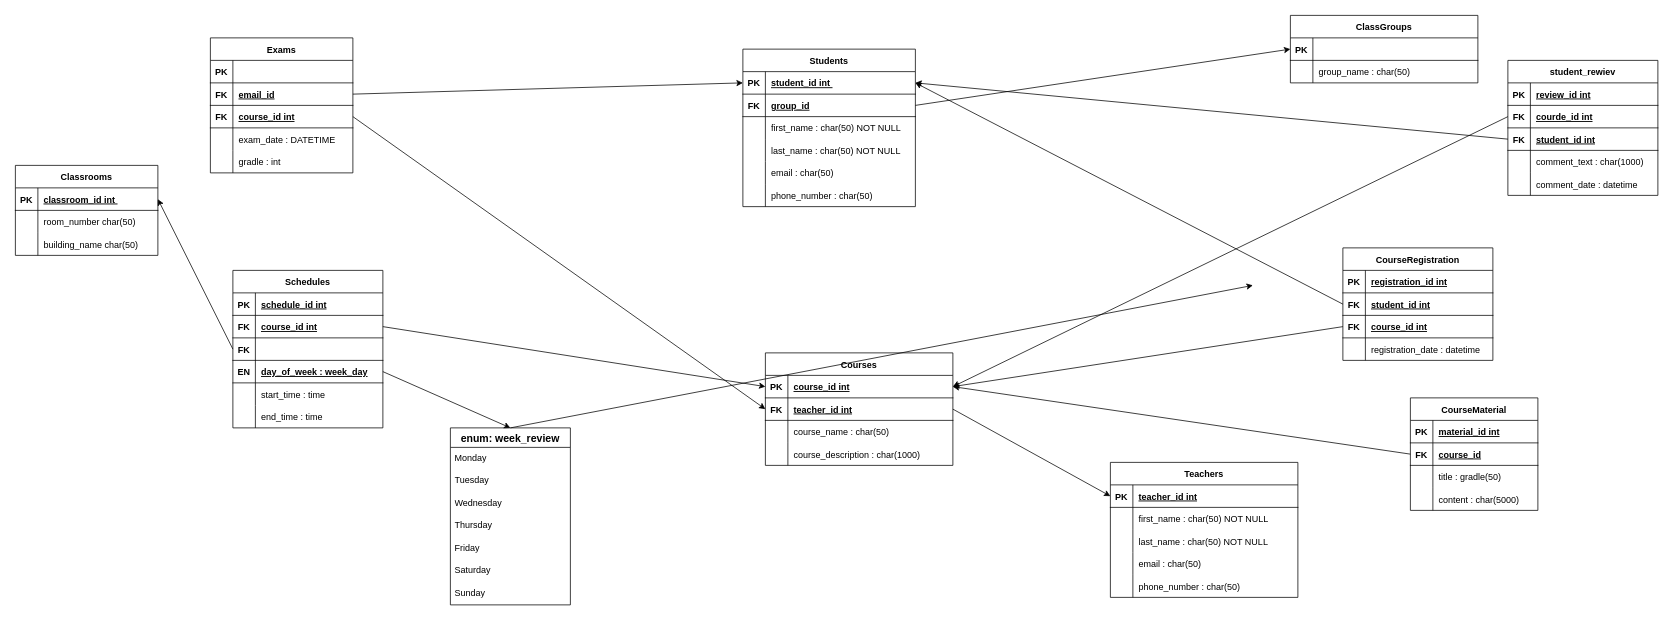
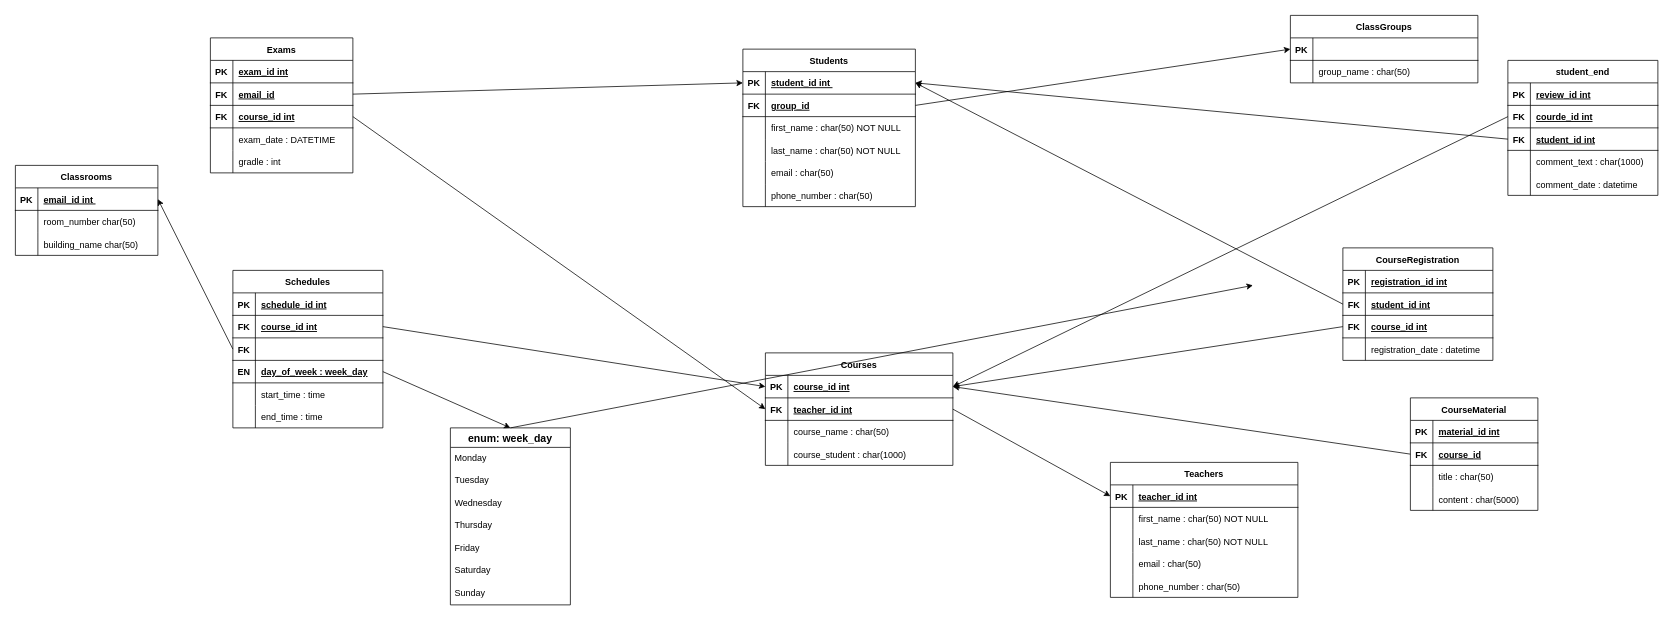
node "exam_id int": added
node "student_rewiev": label "student_rewiev" -> "student_end"
node "classroom_id int": label "classroom_id int" -> "email_id int"
node "enum: week_review": label "enum: week_review" -> "enum: week_day"
node "course_description : char(1000)": label "course_description : char(1000)" -> "course_student : char(1000)"
node "title : gradle(50)": label "title : gradle(50)" -> "title : char(50)"
